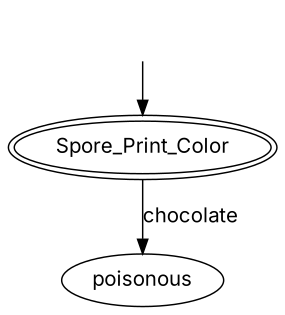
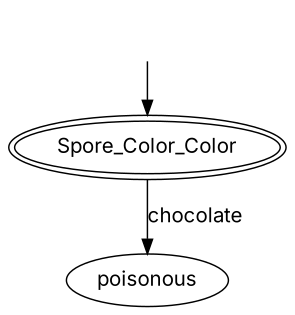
node "Spore_Print_Color": label "Spore_Print_Color" -> "Spore_Color_Color"
